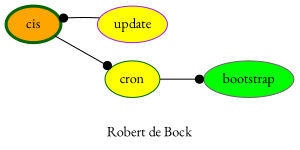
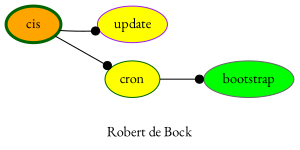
edge "update" -> "cis": reversed
